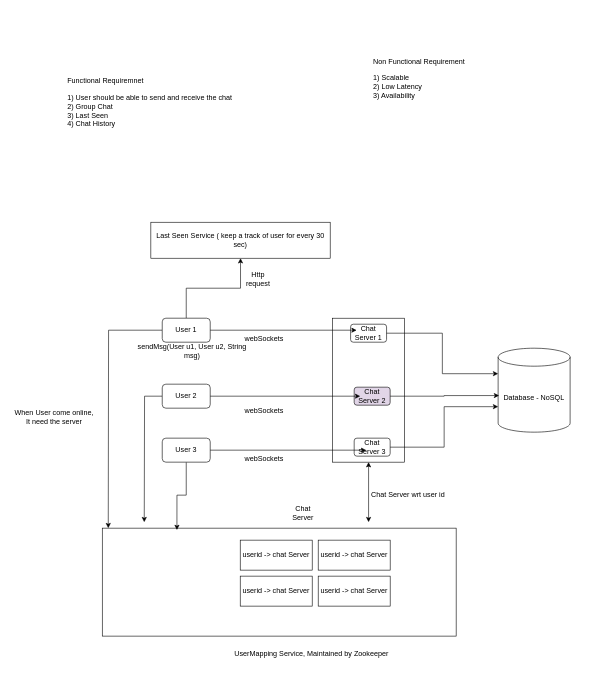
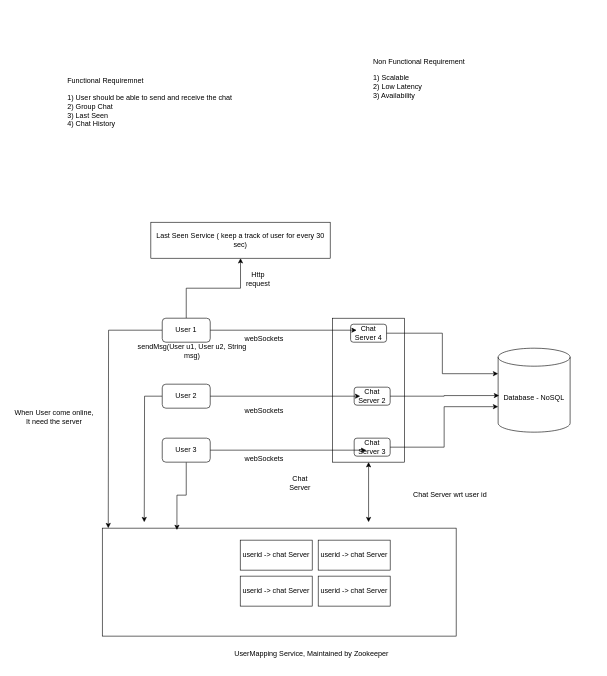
node "Chat Server 1": label "Chat Server 1" -> "Chat Server 4"
node "Chat Server 2": fillcolor #e1d5e7 -> #ffffff
node "Chat Server wrt user id": moved (408, 495) -> (450, 495)
node "Chat Server": moved (303, 513) -> (300, 483)
